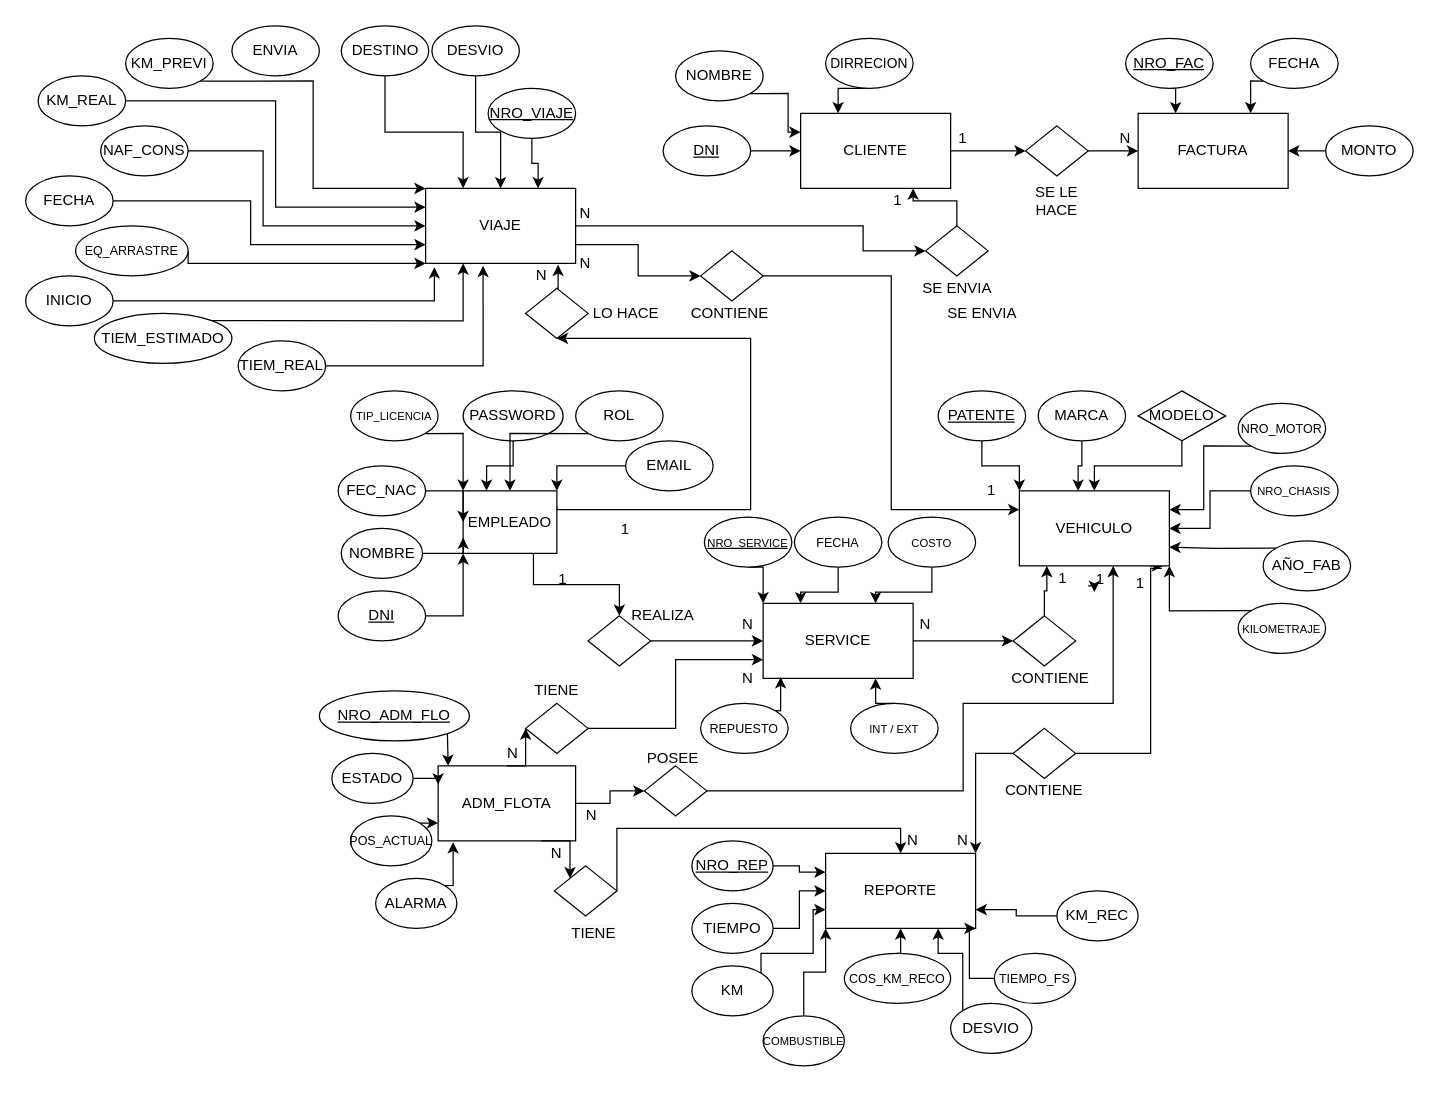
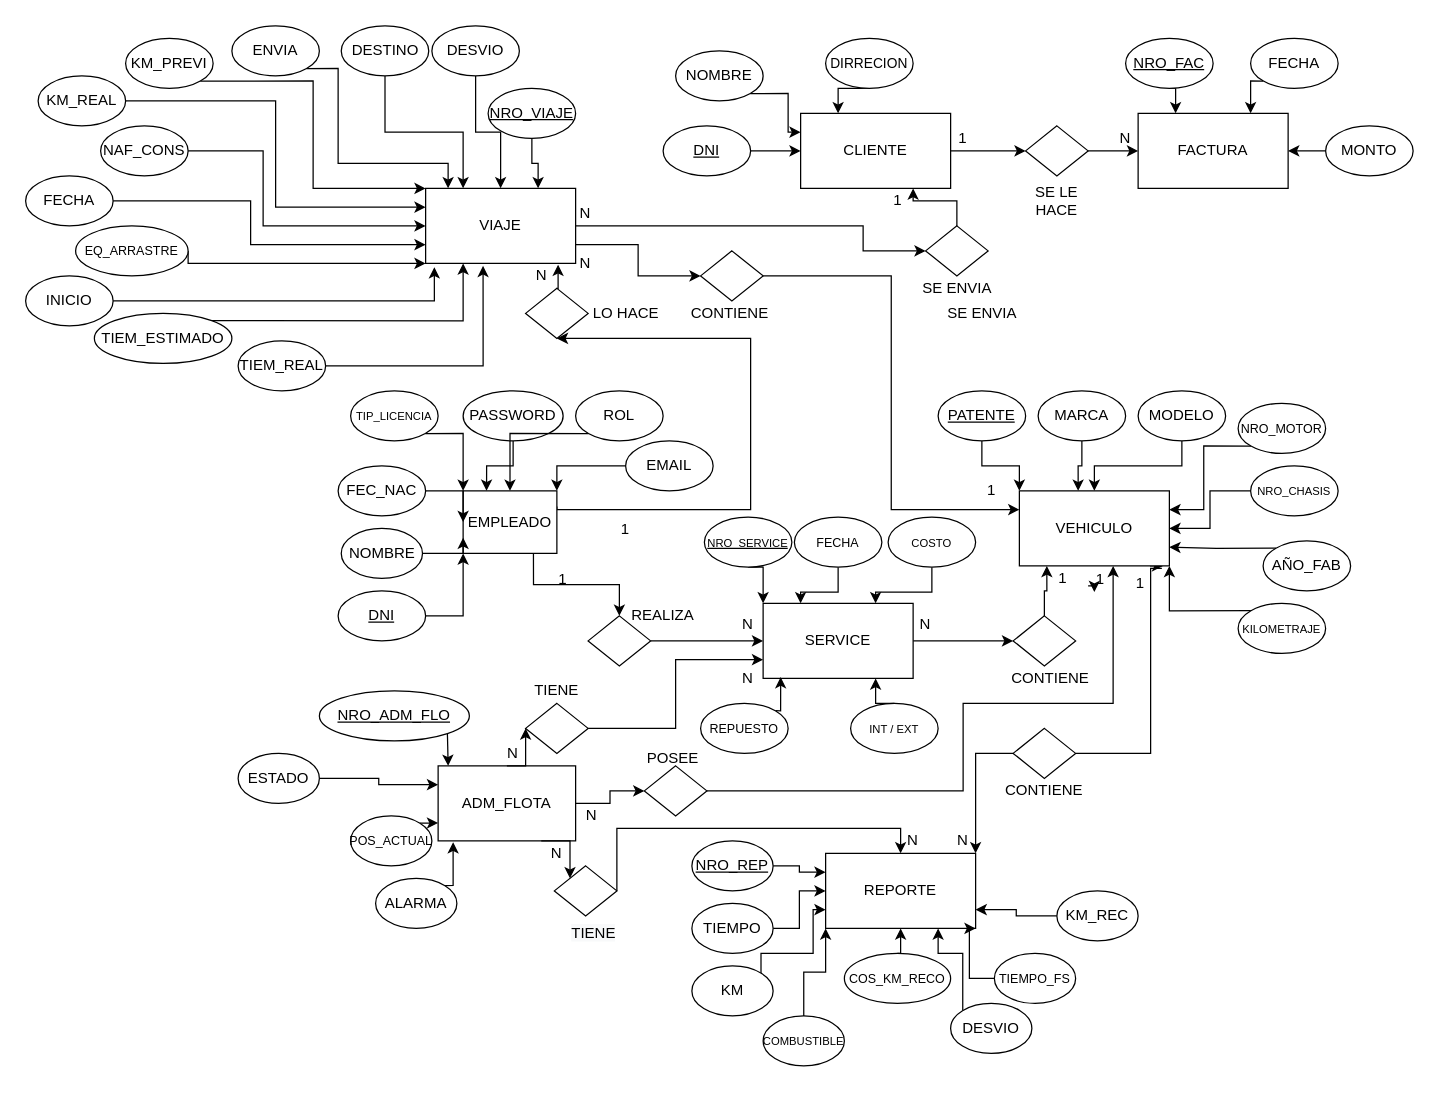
edge "ENVIA" -> "VIAJE": added
node "MODELO": shape diamond -> ellipse
node "ESTADO": moved (373, 778) -> (279, 778)
